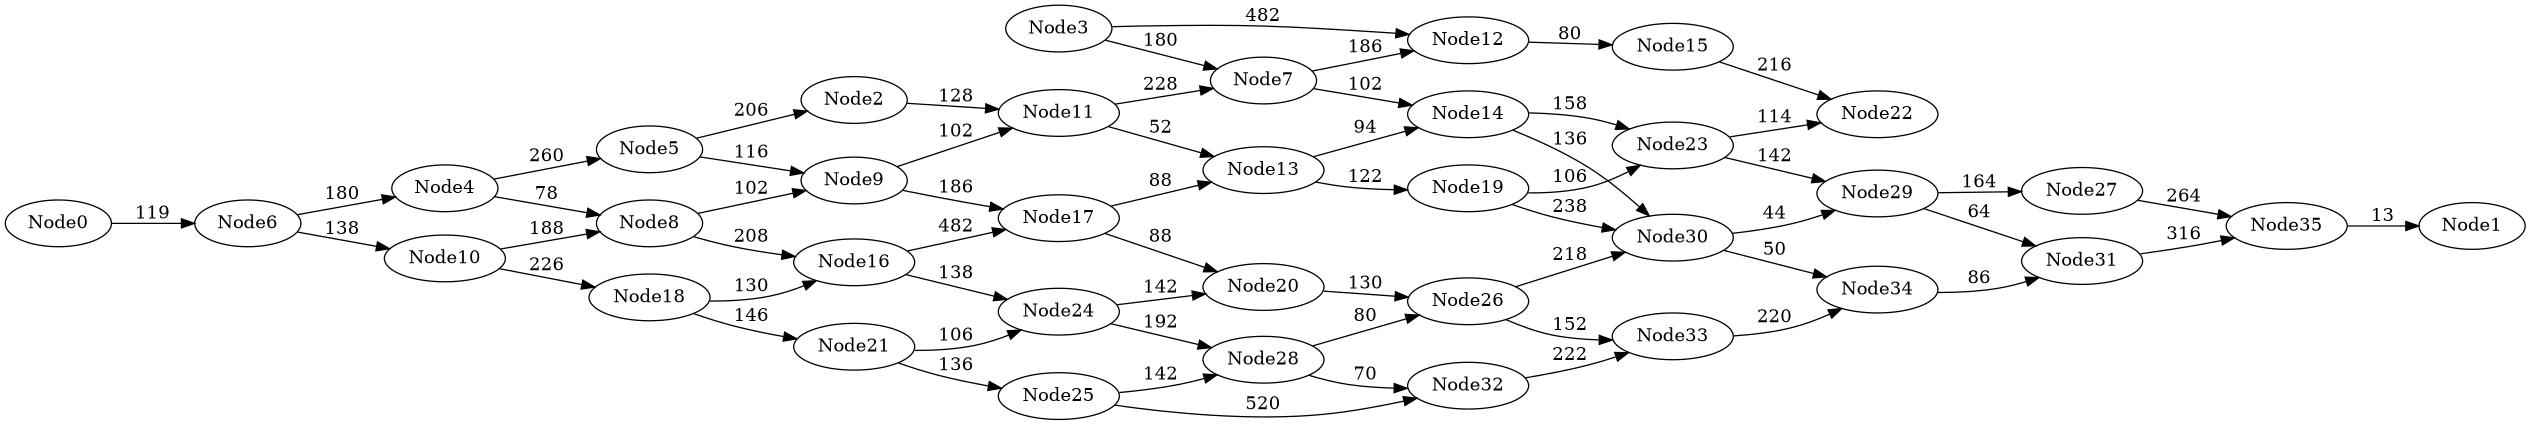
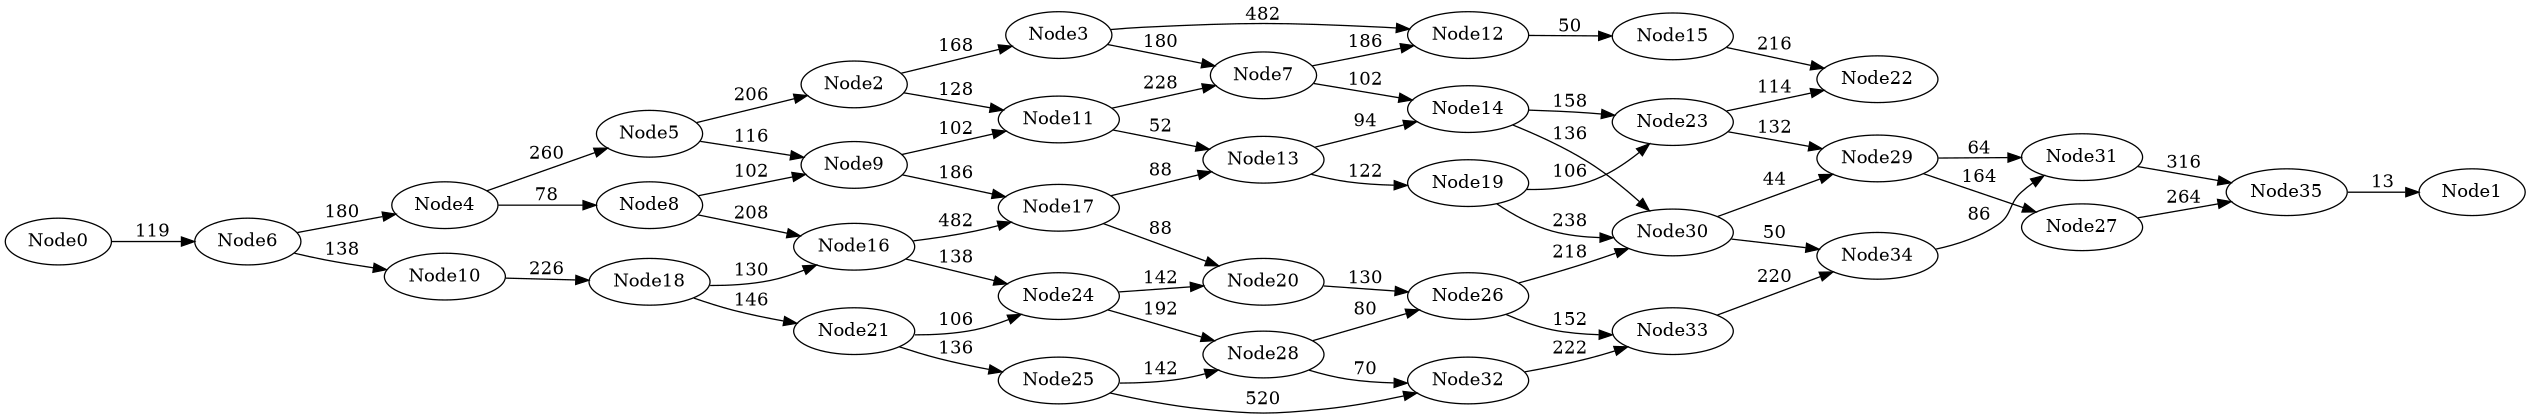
edge "Node12" -> "Node15": label "80" -> "50"
edge "Node2" -> "Node3": added, label "168"
edge "Node23" -> "Node29": label "142" -> "132"
edge "Node10" -> "Node8": removed, label "188"
